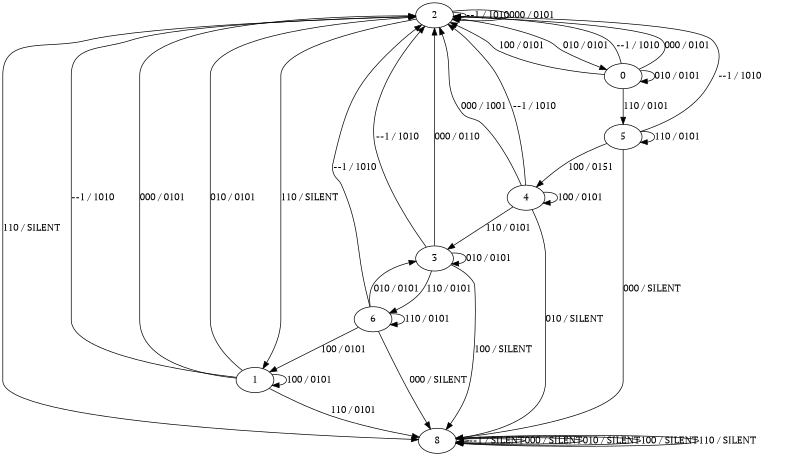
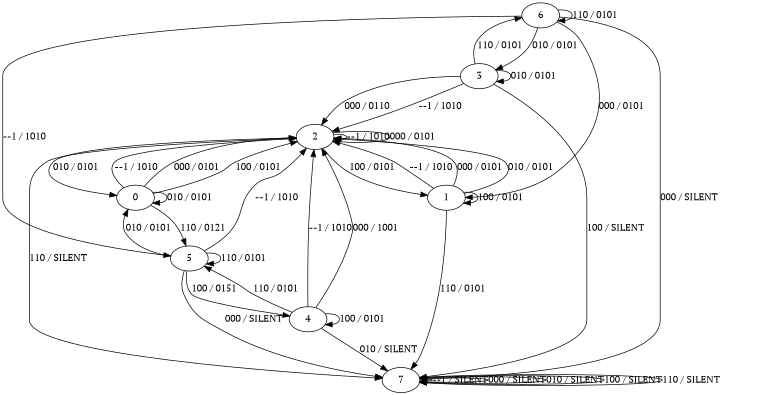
edge "0" -> "5": label "110 / 0101" -> "110 / 0121"
edge "6" -> "2": now "6" -> "5"
edge "2" -> "1": label "110 / SILENT" -> "100 / 0101"
edge "4" -> "3": now "4" -> "5"
edge "5" -> "0": added, label "010 / 0101"
edge "6" -> "1": label "100 / 0101" -> "000 / 0101"
node "8": label "8" -> "7"
